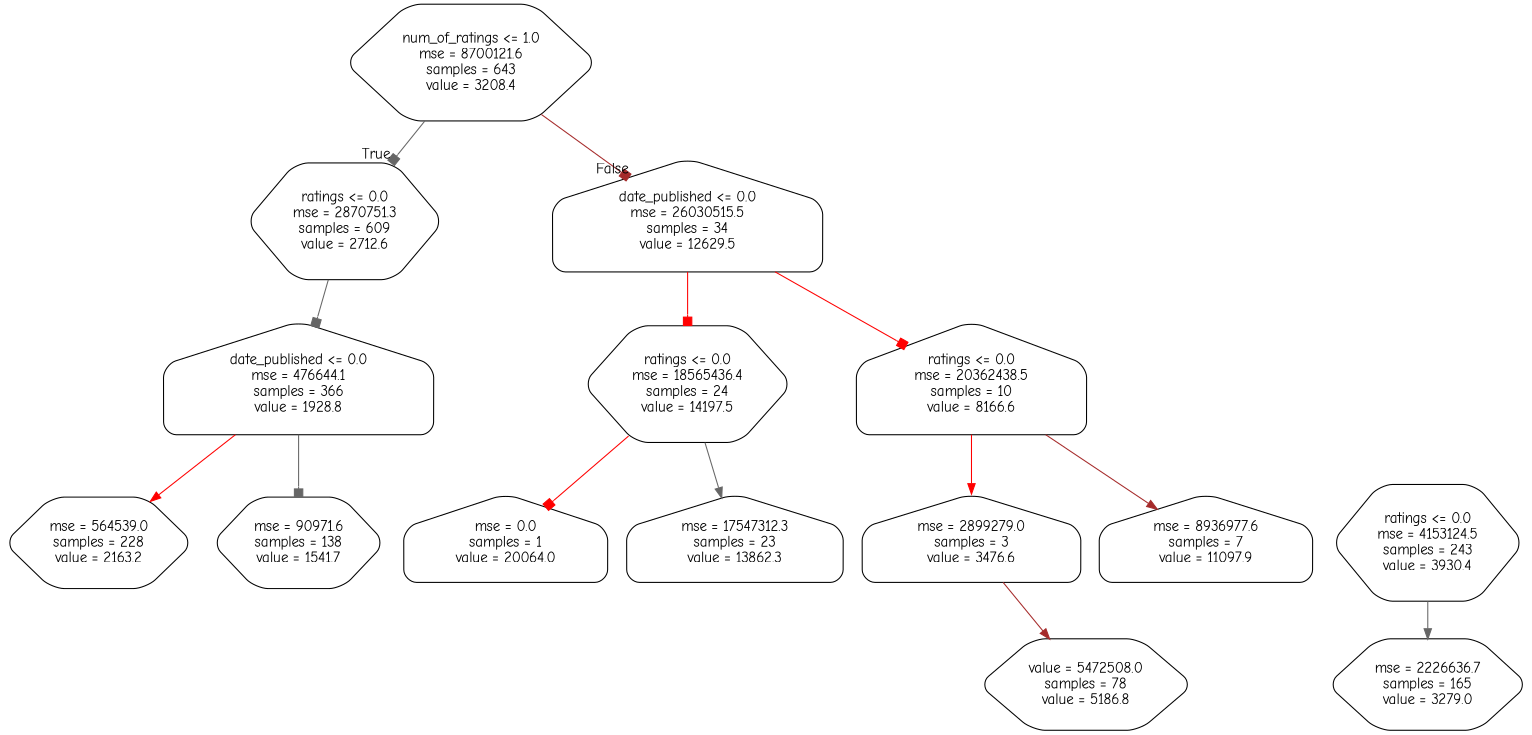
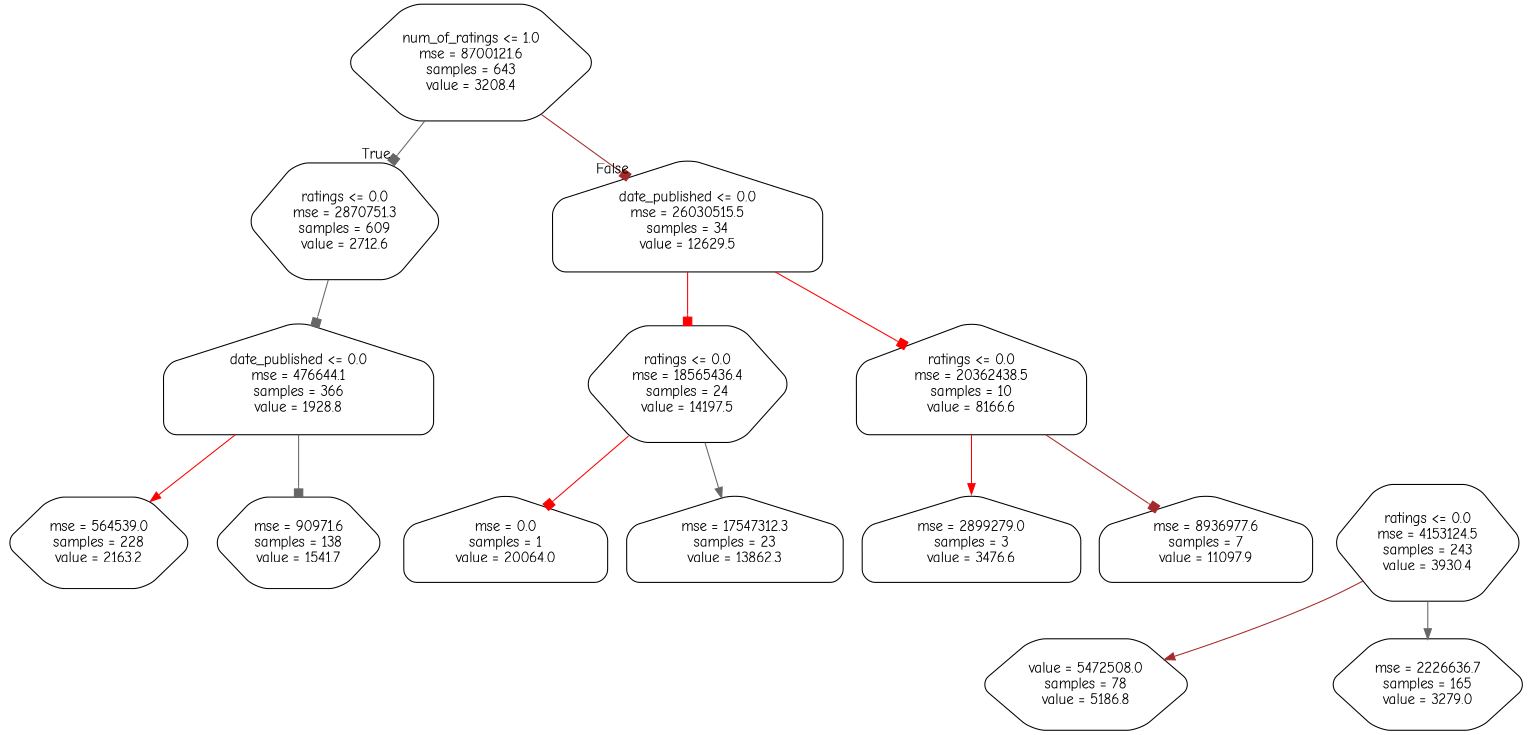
edge "ratings <= 0.0 mse = 20362438.5 samples = 10 value = 8166.6" -> "mse = 8936977.6 samples = 7 value = 11097.9": arrowhead normal -> box
edge "mse = 2899279.0 samples = 3 value = 3476.6" -> "value = 5472508.0 samples = 78 value = 5186.8": now "ratings <= 0.0 mse = 4153124.5 samples = 243 value = 3930.4" -> "value = 5472508.0 samples = 78 value = 5186.8"
